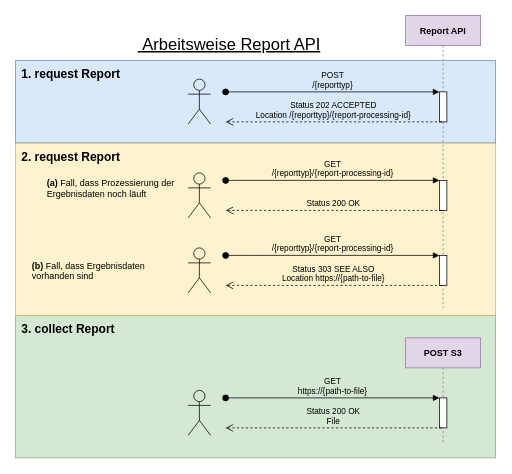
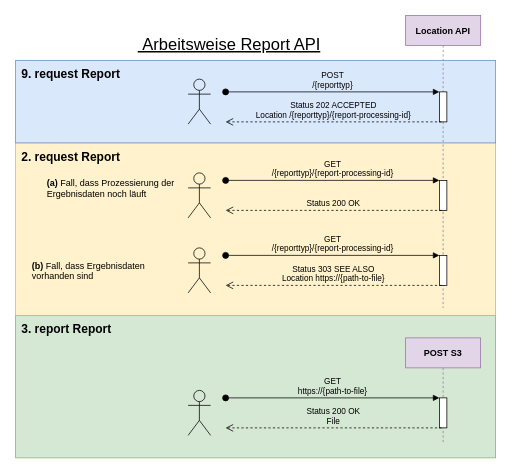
node "Report API": label "Report API" -> "Location API"
node "1. request Report": label "1. request Report" -> "9. request Report"
node "3. collect Report": label "3. collect Report" -> "3. report Report"
